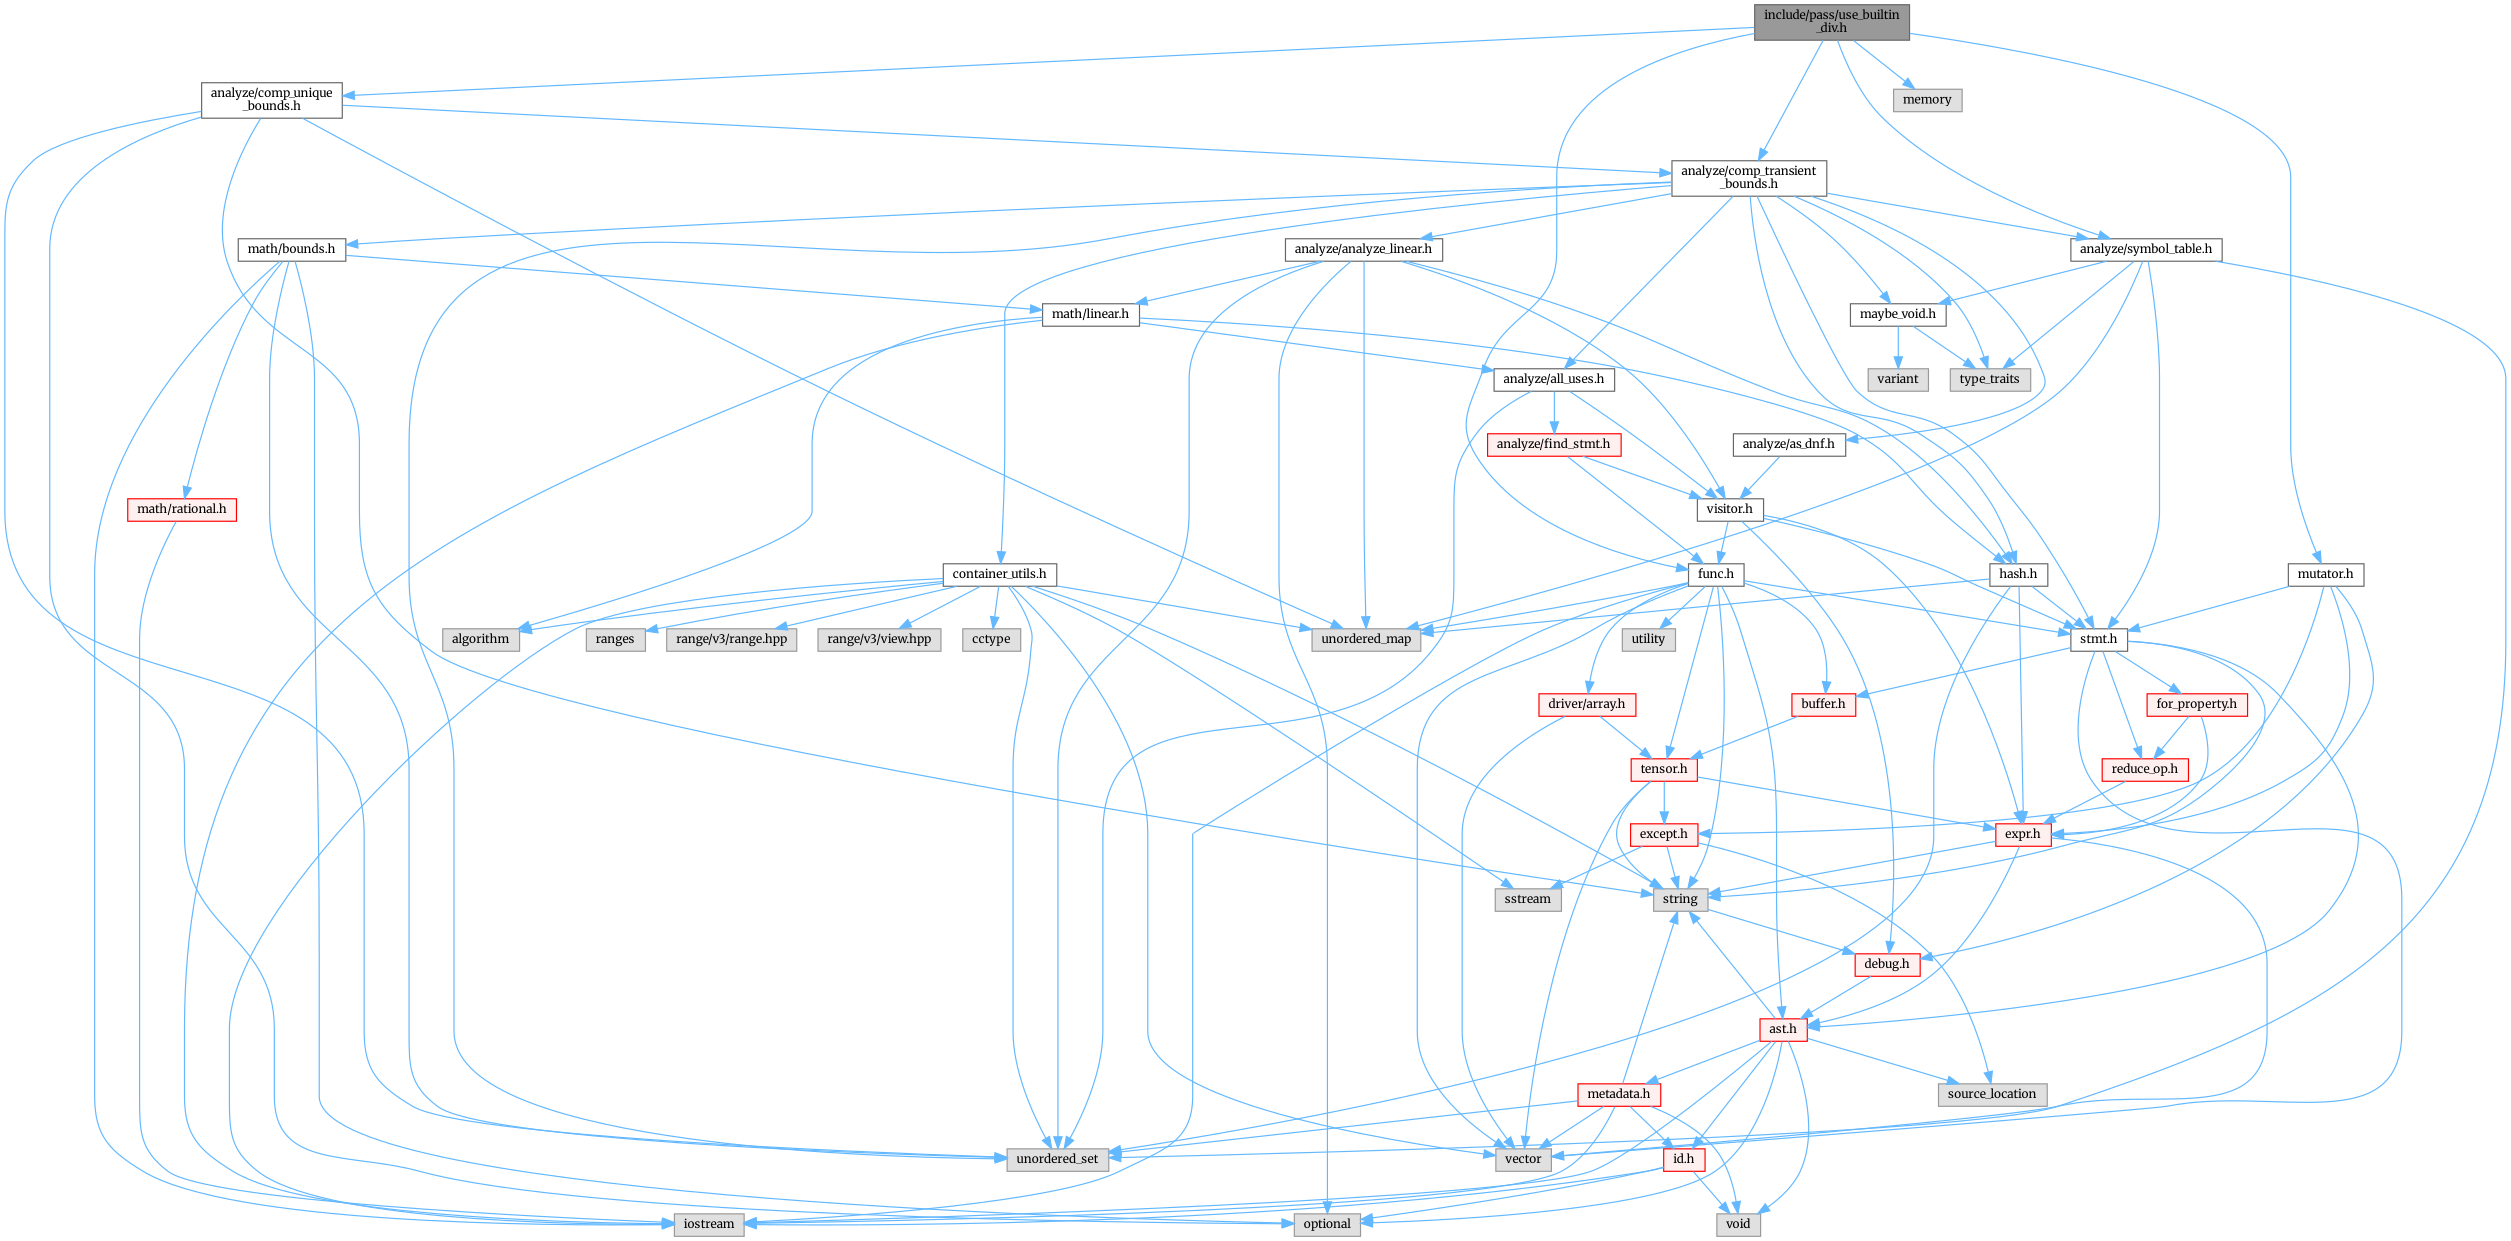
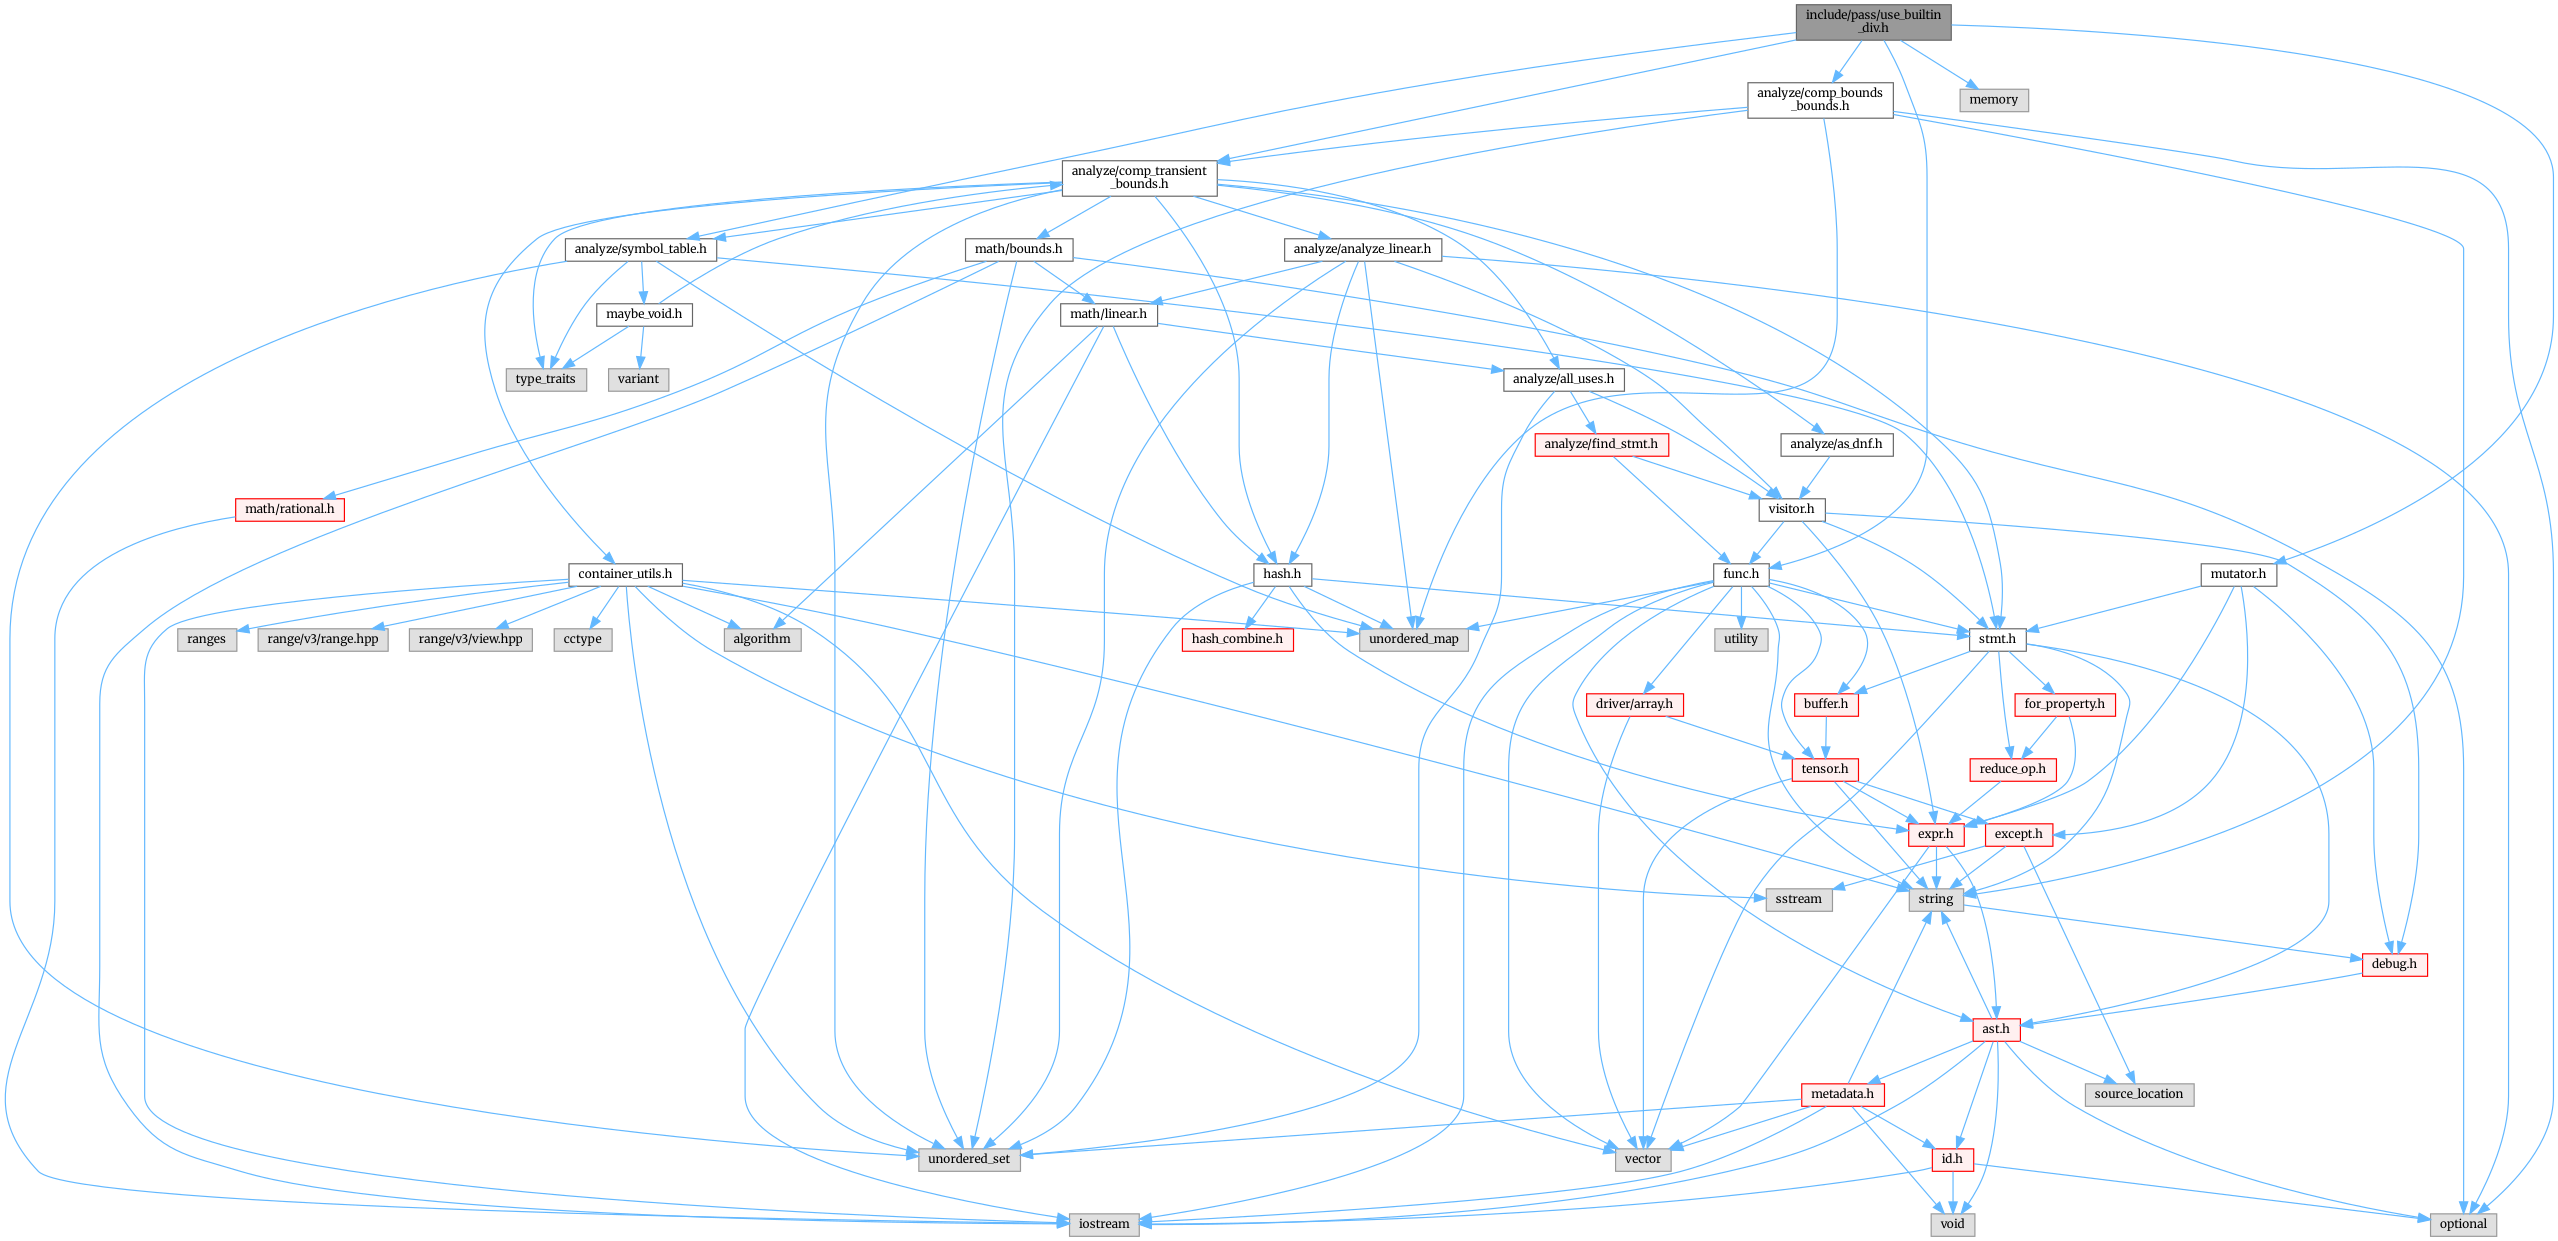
node "analyze/comp_unique _bounds.h": label "analyze/comp_unique _bounds.h" -> "analyze/comp_bounds _bounds.h"
edge "analyze/comp_transient _bounds.h" -> "maybe_void.h": reversed
node "hash_combine.h": added
